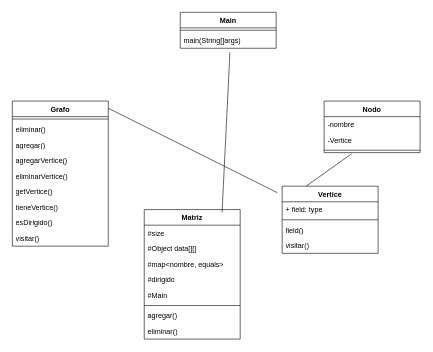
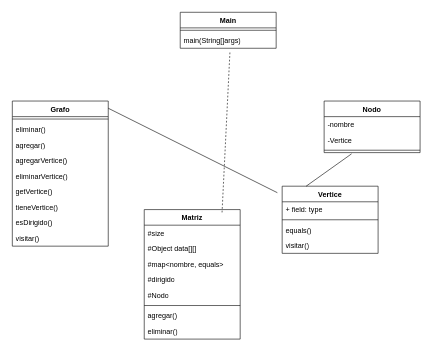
edge "main(String[]args)" -- "Matriz": style solid -> dashed
node "field()": label "field()" -> "equals()"
node "#Main": label "#Main" -> "#Nodo"
